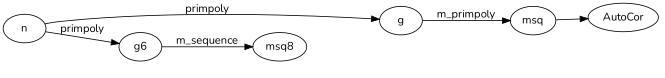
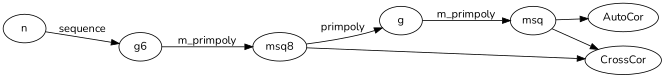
edge "n" -> "g": now "msq8" -> "g"
edge "n" -> "g6": label "primpoly" -> "sequence"
edge "g6" -> "msq8": label "m_sequence" -> "m_primpoly"
node "CrossCor": added
